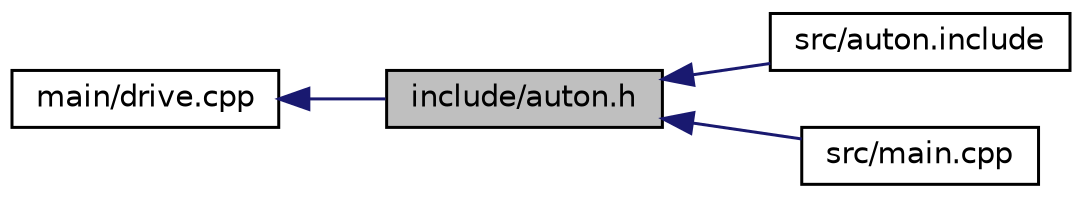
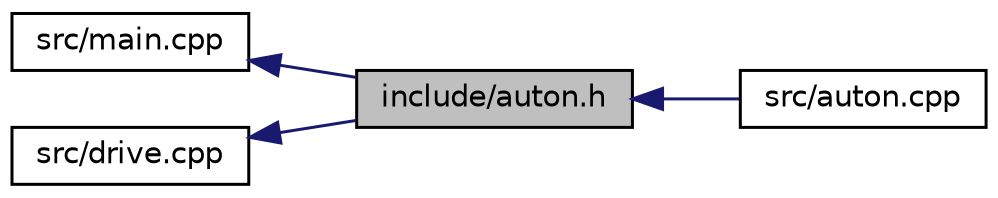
node "src/auton.include": label "src/auton.include" -> "src/auton.cpp"
node "main/drive.cpp": label "main/drive.cpp" -> "src/drive.cpp"
edge "src/main.cpp" -> "include/auton.h": reversed
